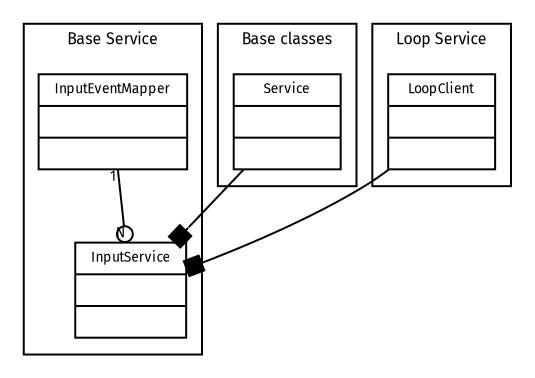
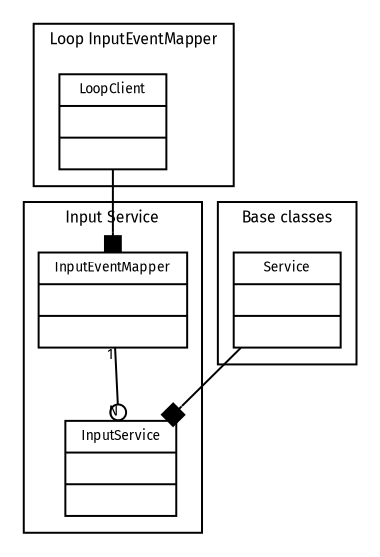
cluster "Base Service": label "Base Service" -> "Input Service"
cluster "Loop Service": label "Loop Service" -> "Loop InputEventMapper"
edge "LoopClient" -> "InputService": now "LoopClient" -> "InputEventMapper"
